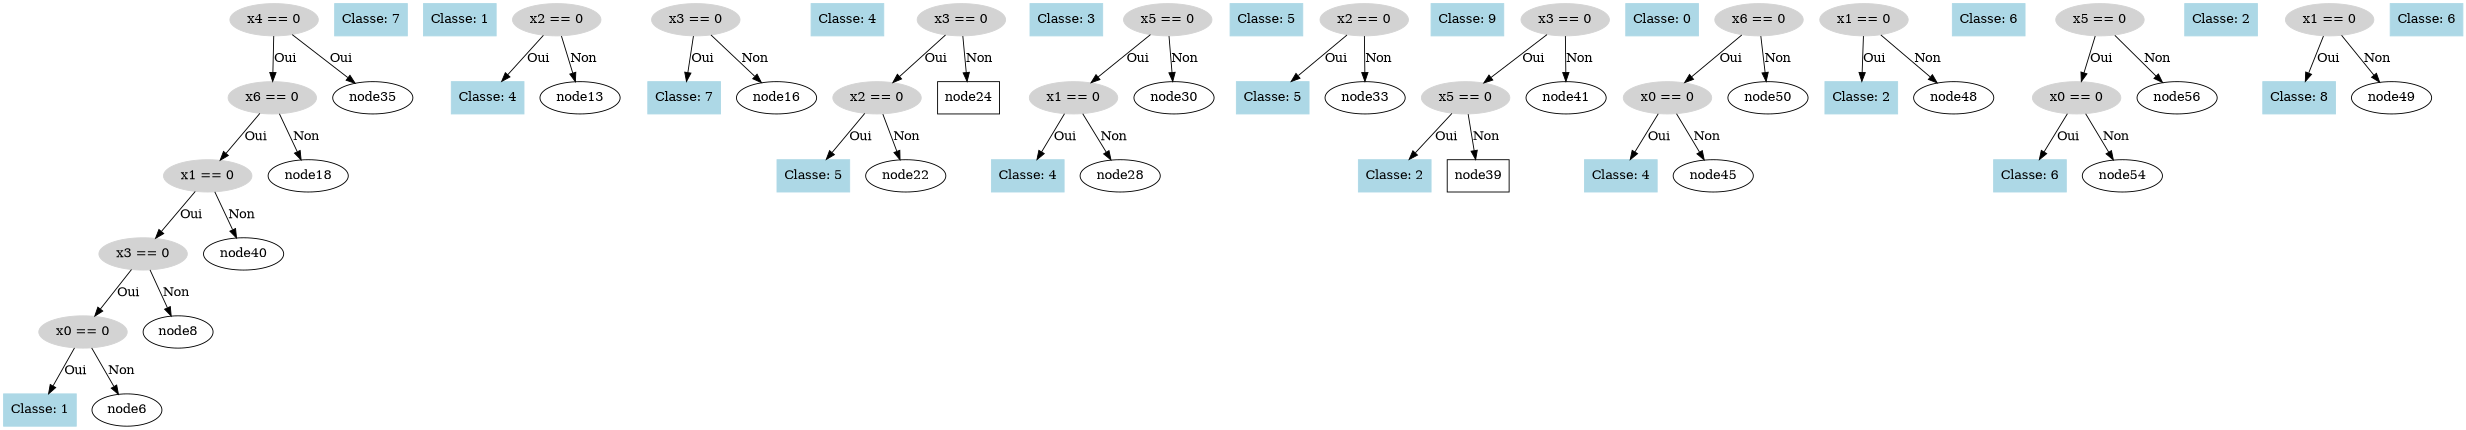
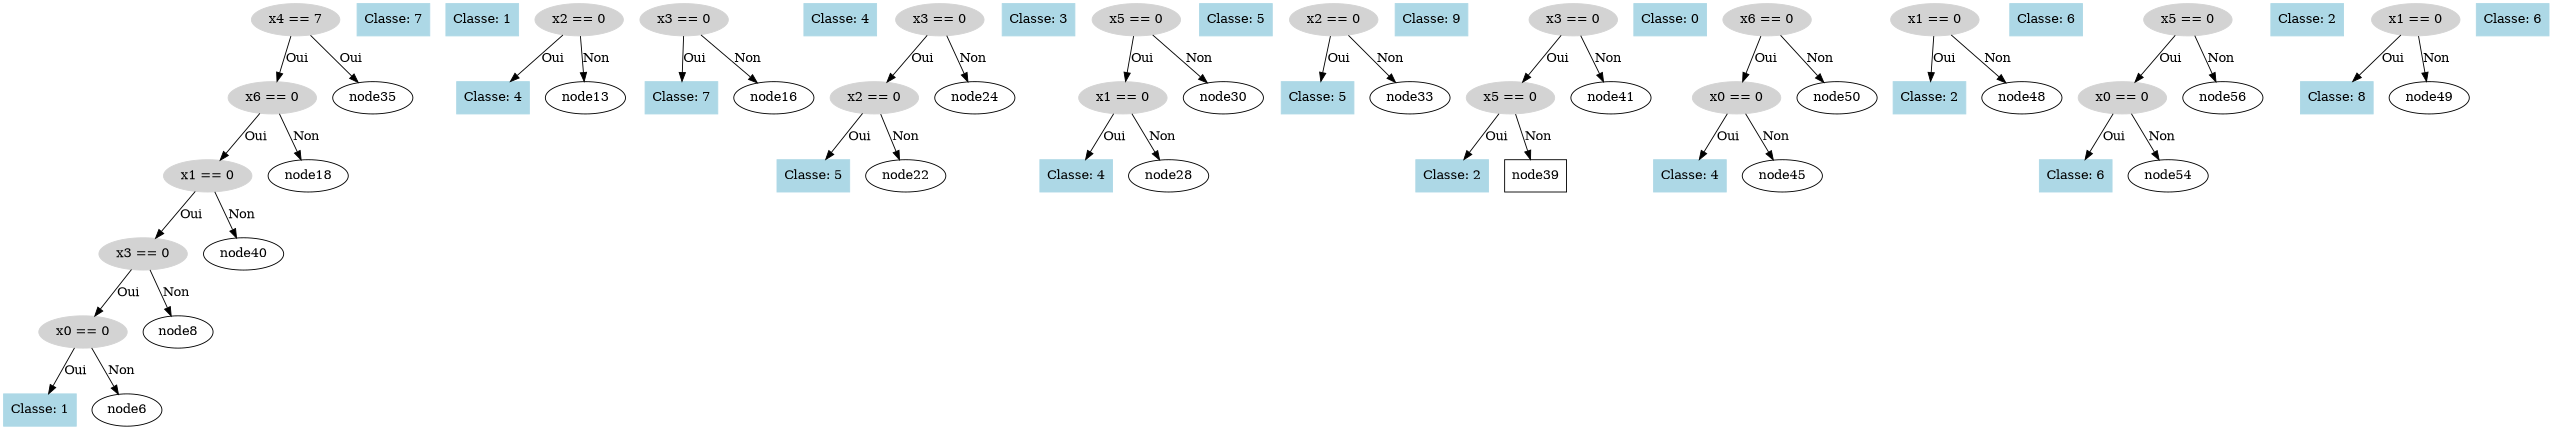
node "x4 == 0": label "x4 == 0" -> "x4 == 7"
node "node24": shape box -> ellipse
